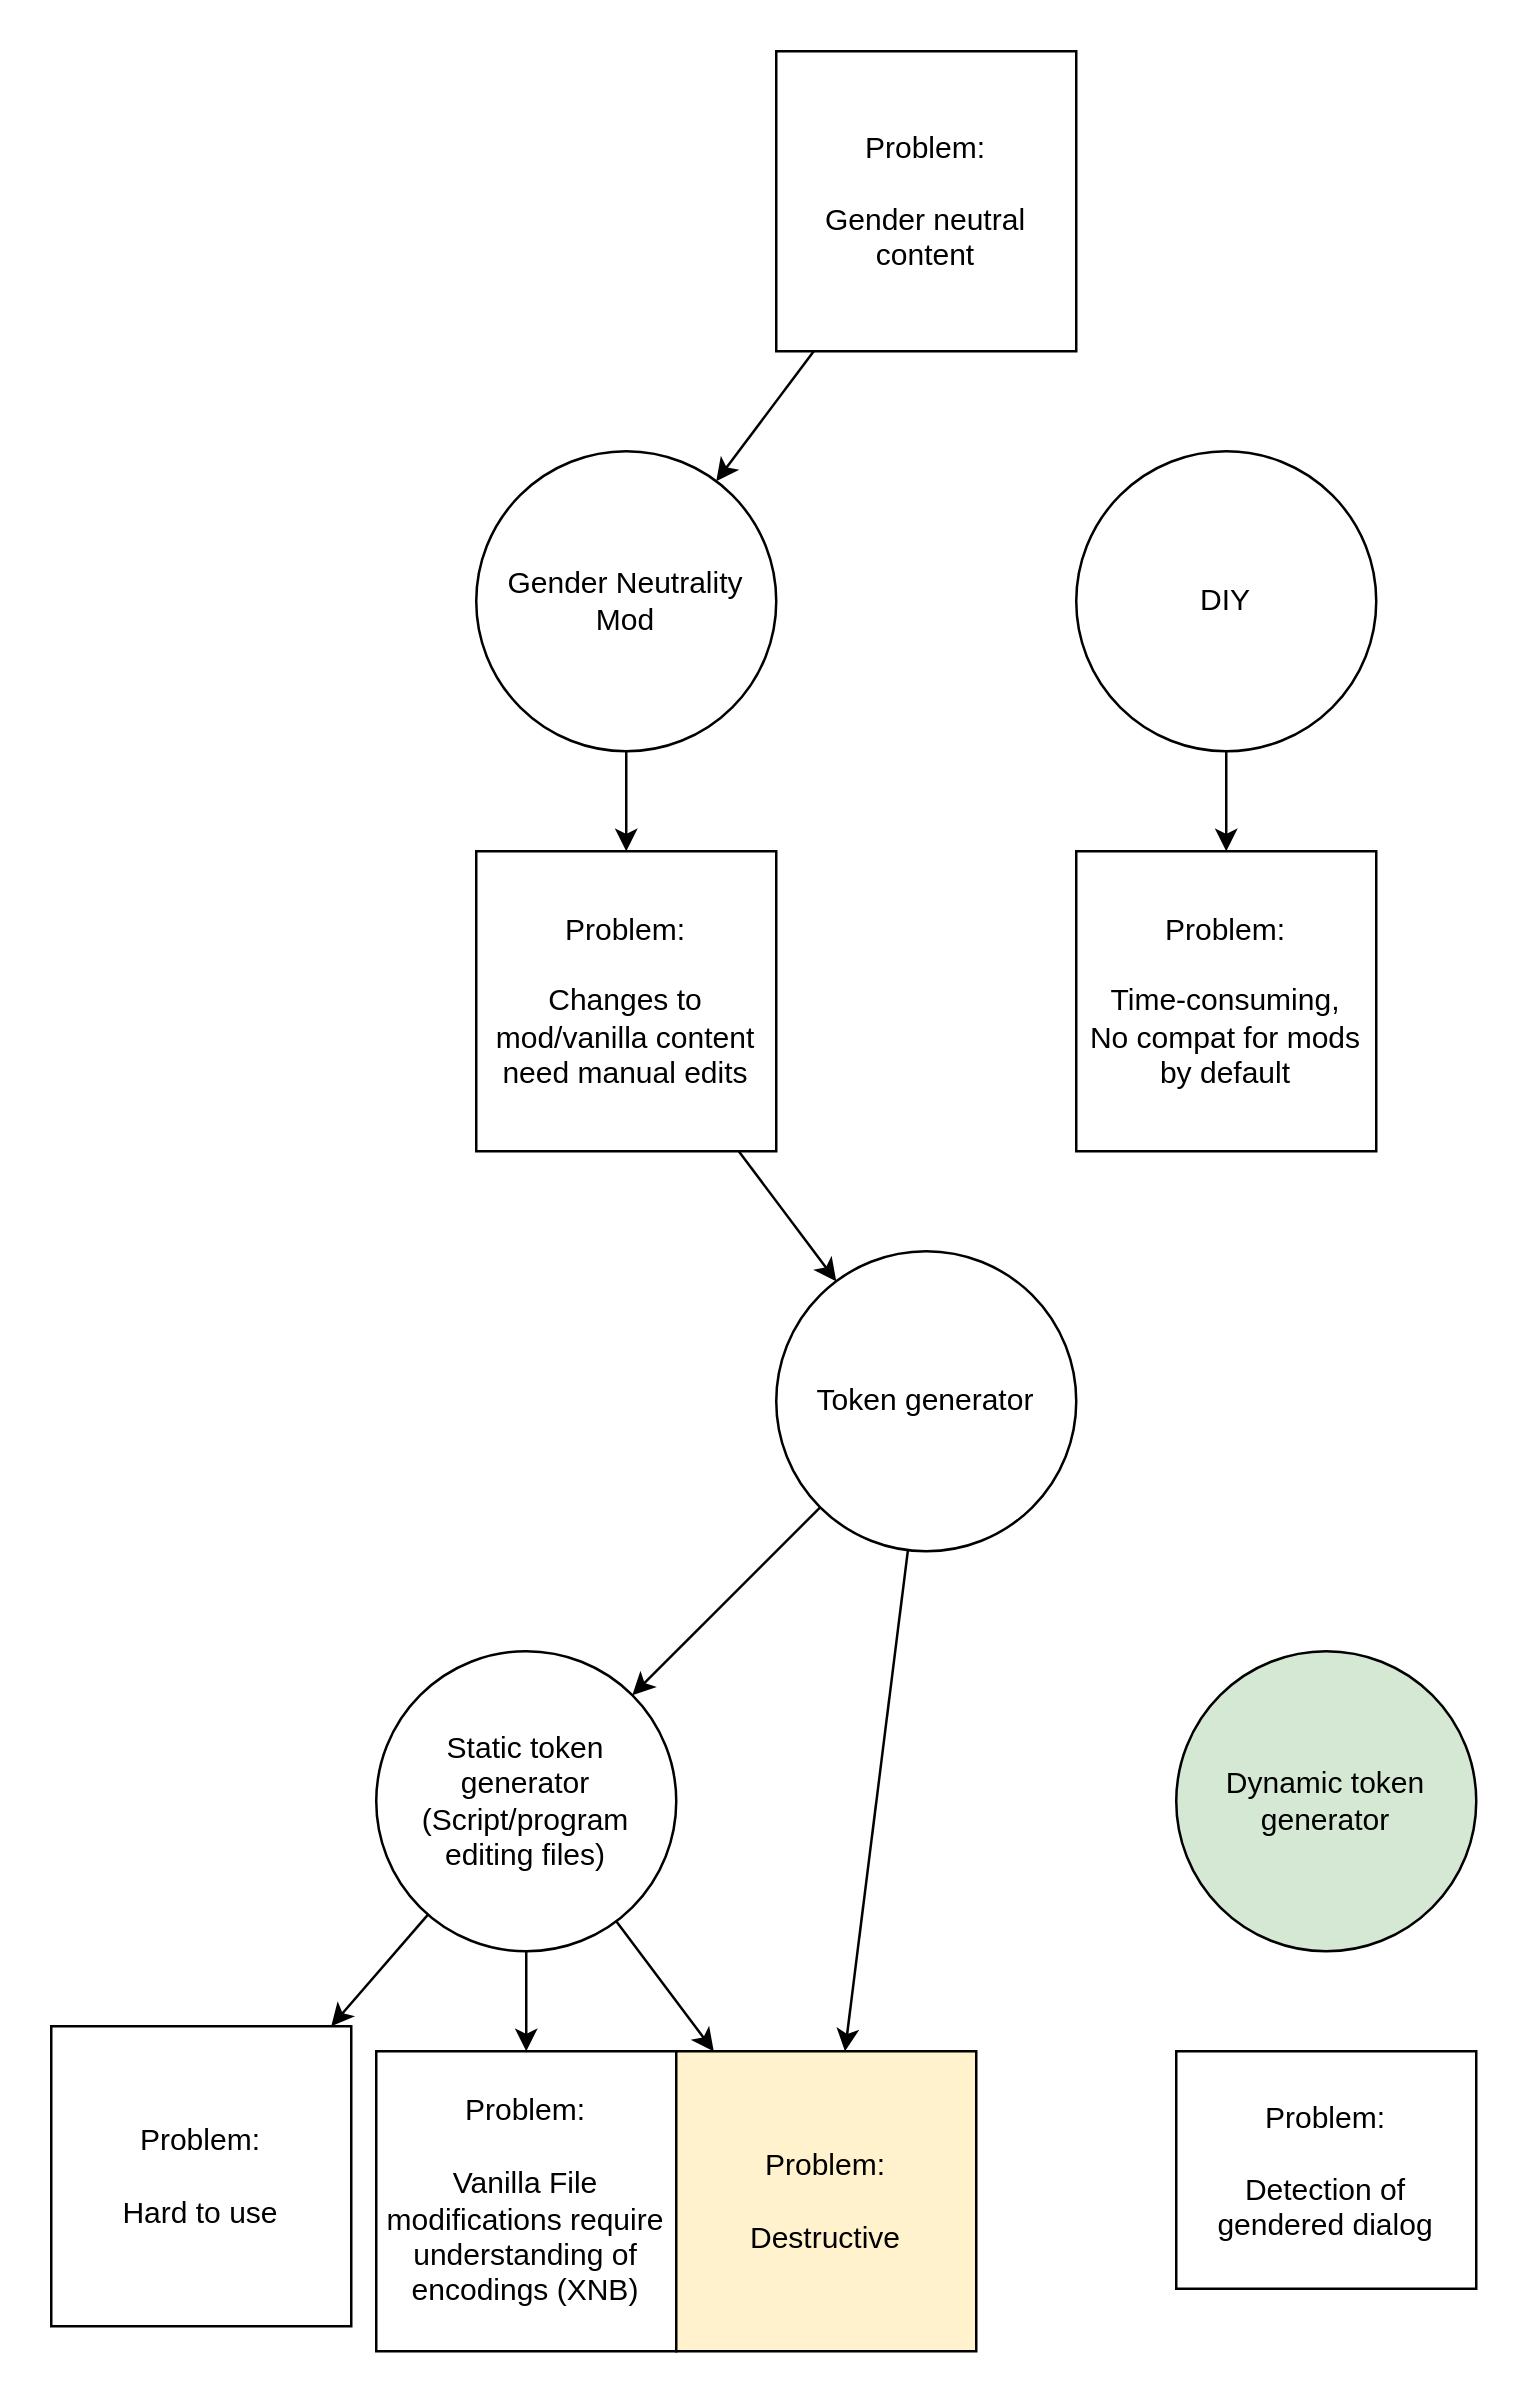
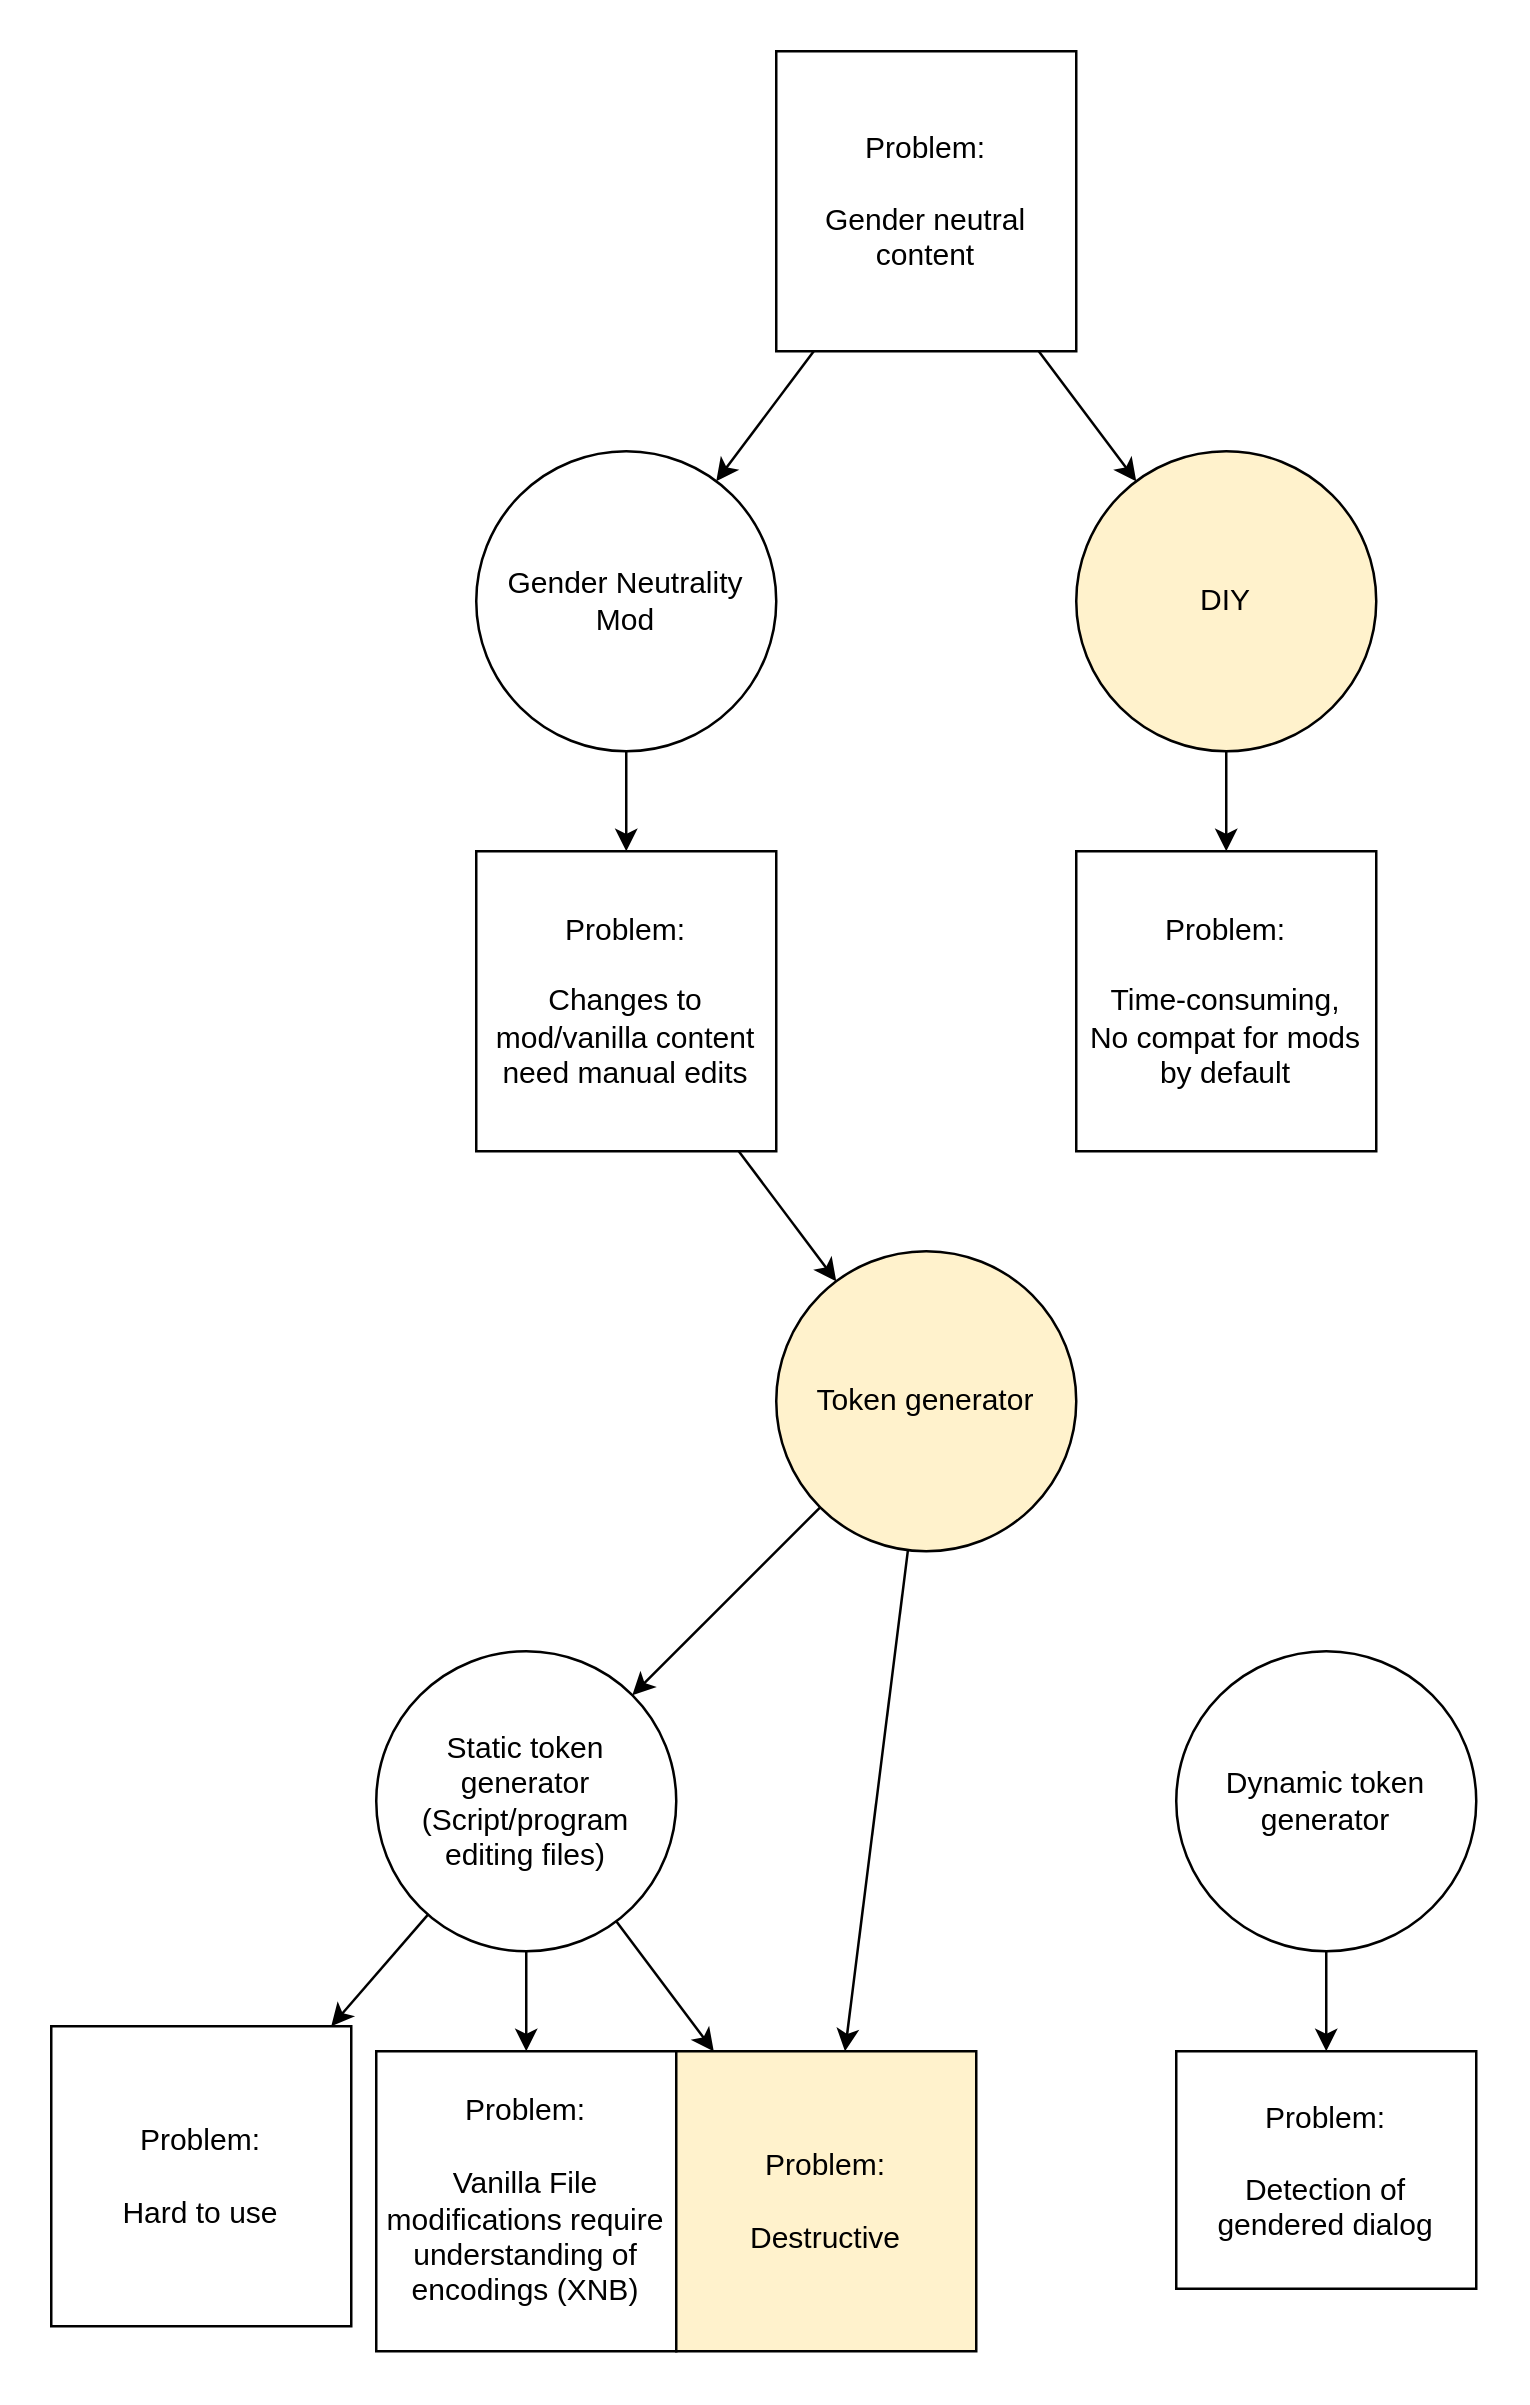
edge "Problem: Gender neutral content" -> "DIY": added
node "DIY": fillcolor #ffffff -> #fff2cc
node "Token generator": fillcolor #ffffff -> #fff2cc
node "Dynamic token generator": fillcolor #d5e8d4 -> #ffffff
edge "Dynamic token generator" -> "Problem: Detection of gendered dialog": added
